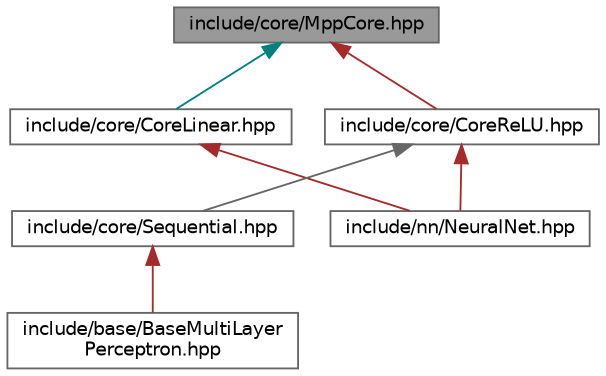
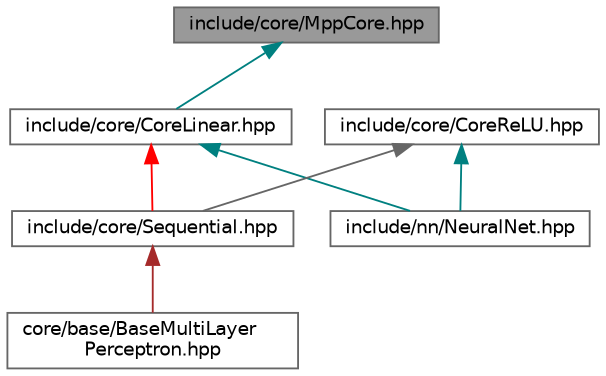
edge "include/core/CoreReLU.hpp" -> "include/core/MppCore.hpp": removed
edge "include/nn/NeuralNet.hpp" -> "include/core/CoreLinear.hpp": color brown -> teal
edge "include/core/Sequential.hpp" -> "include/core/CoreLinear.hpp": added
edge "include/nn/NeuralNet.hpp" -> "include/core/CoreReLU.hpp": color brown -> teal
node "include/base/BaseMultiLayer Perceptron.hpp": label "include/base/BaseMultiLayer Perceptron.hpp" -> "core/base/BaseMultiLayer Perceptron.hpp"
